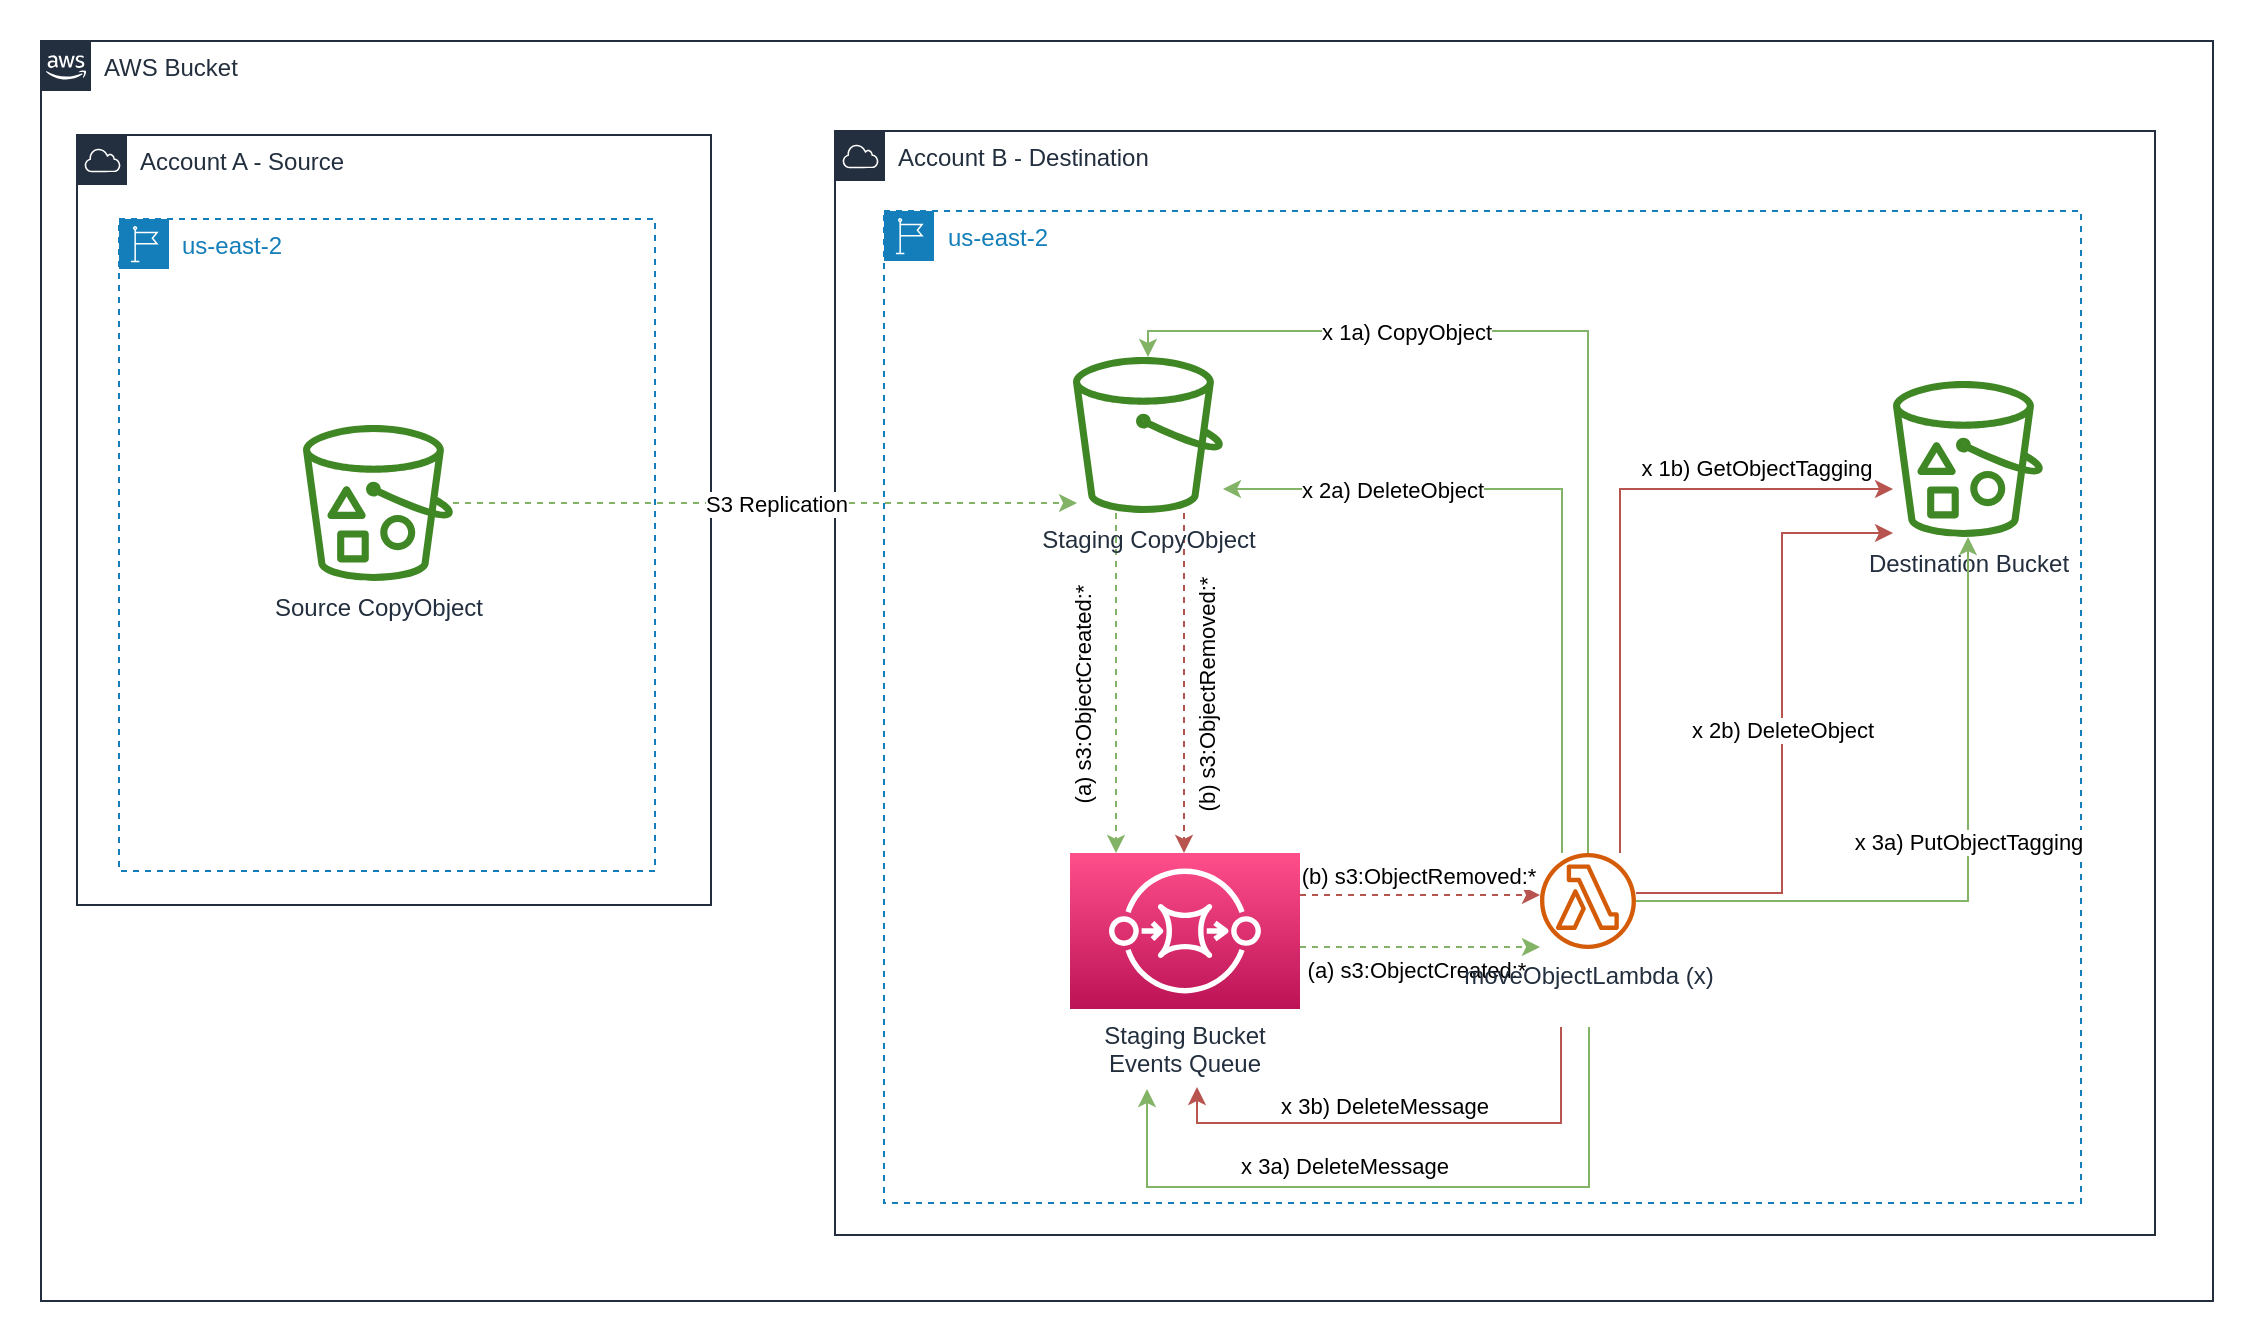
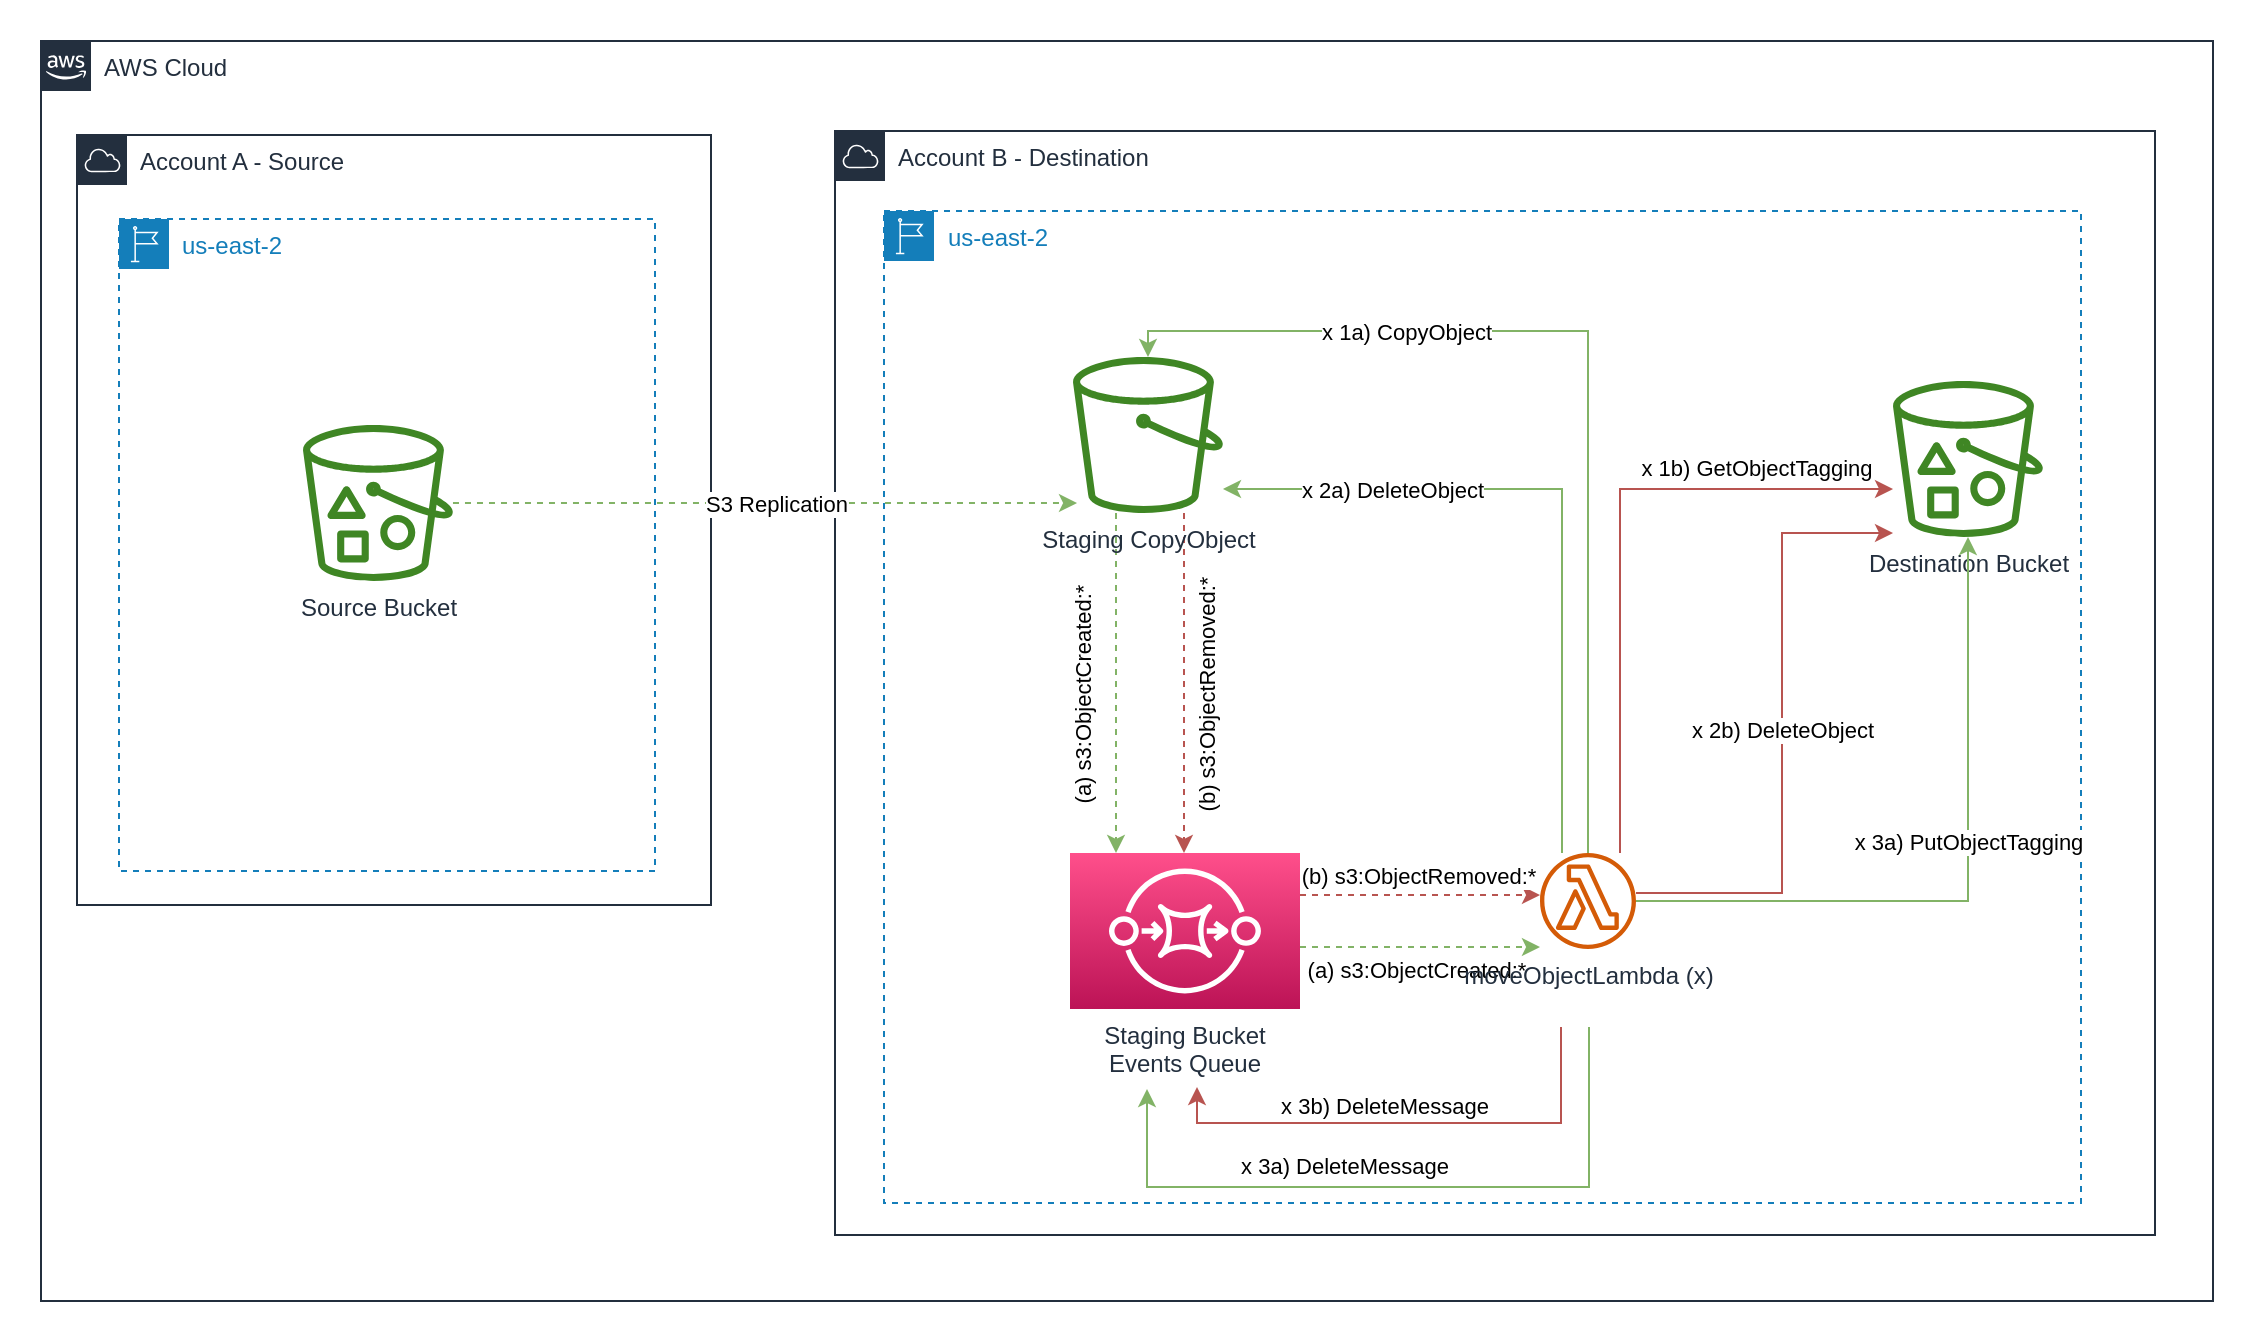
node "AWS Bucket": label "AWS Bucket" -> "AWS Cloud"
node "Source CopyObject": label "Source CopyObject" -> "Source Bucket"
